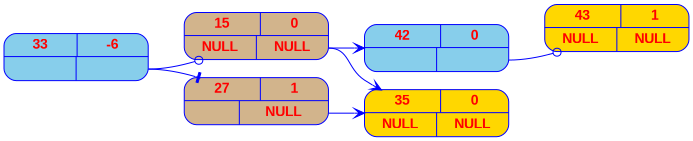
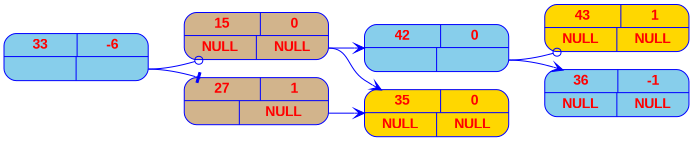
node "36": added
